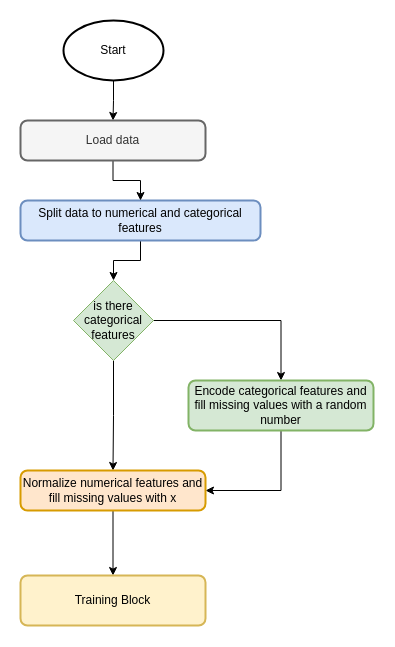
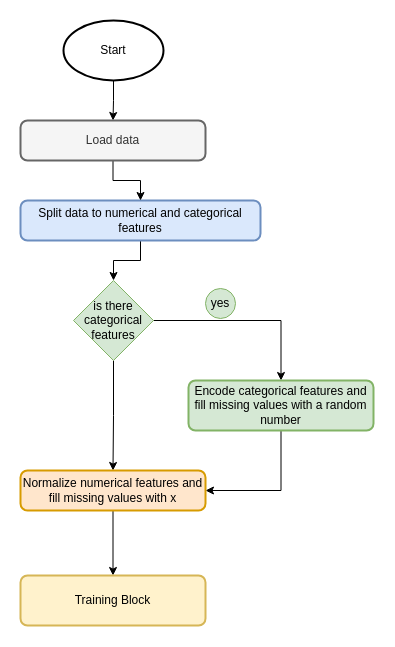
node "yes": added
